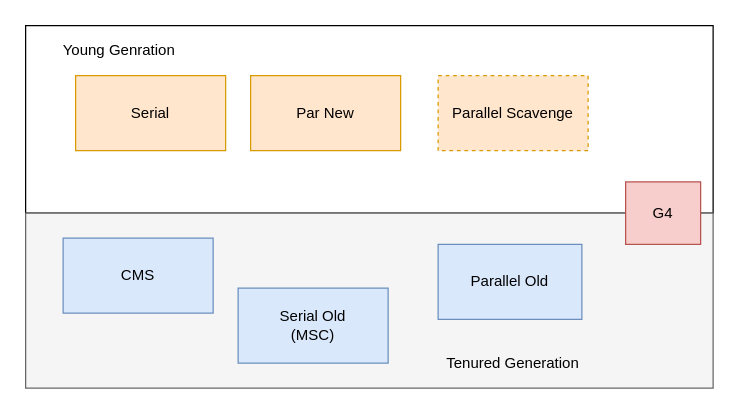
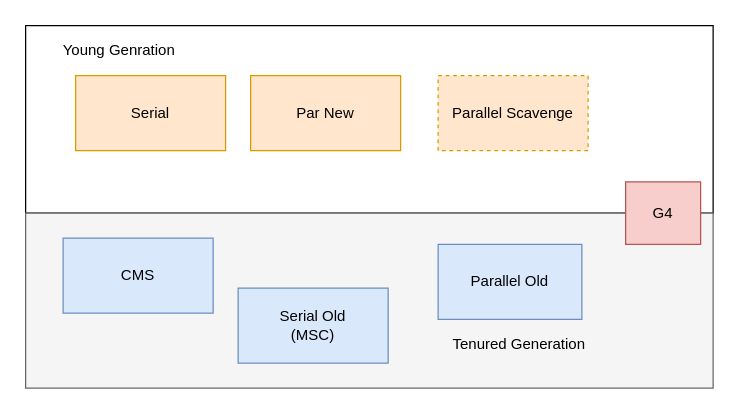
node "Tenured Generation": moved (513, 363) -> (519, 344)
